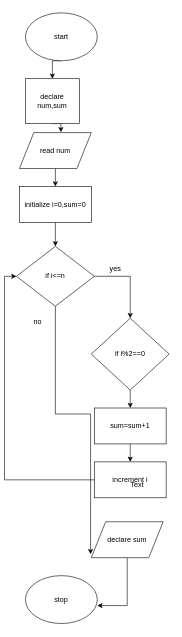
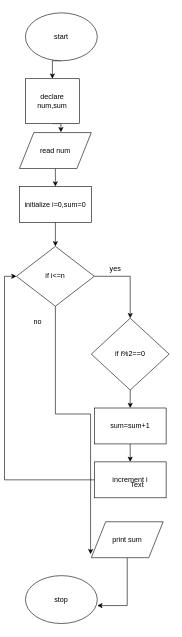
node "declare sum": label "declare sum" -> "print sum"
